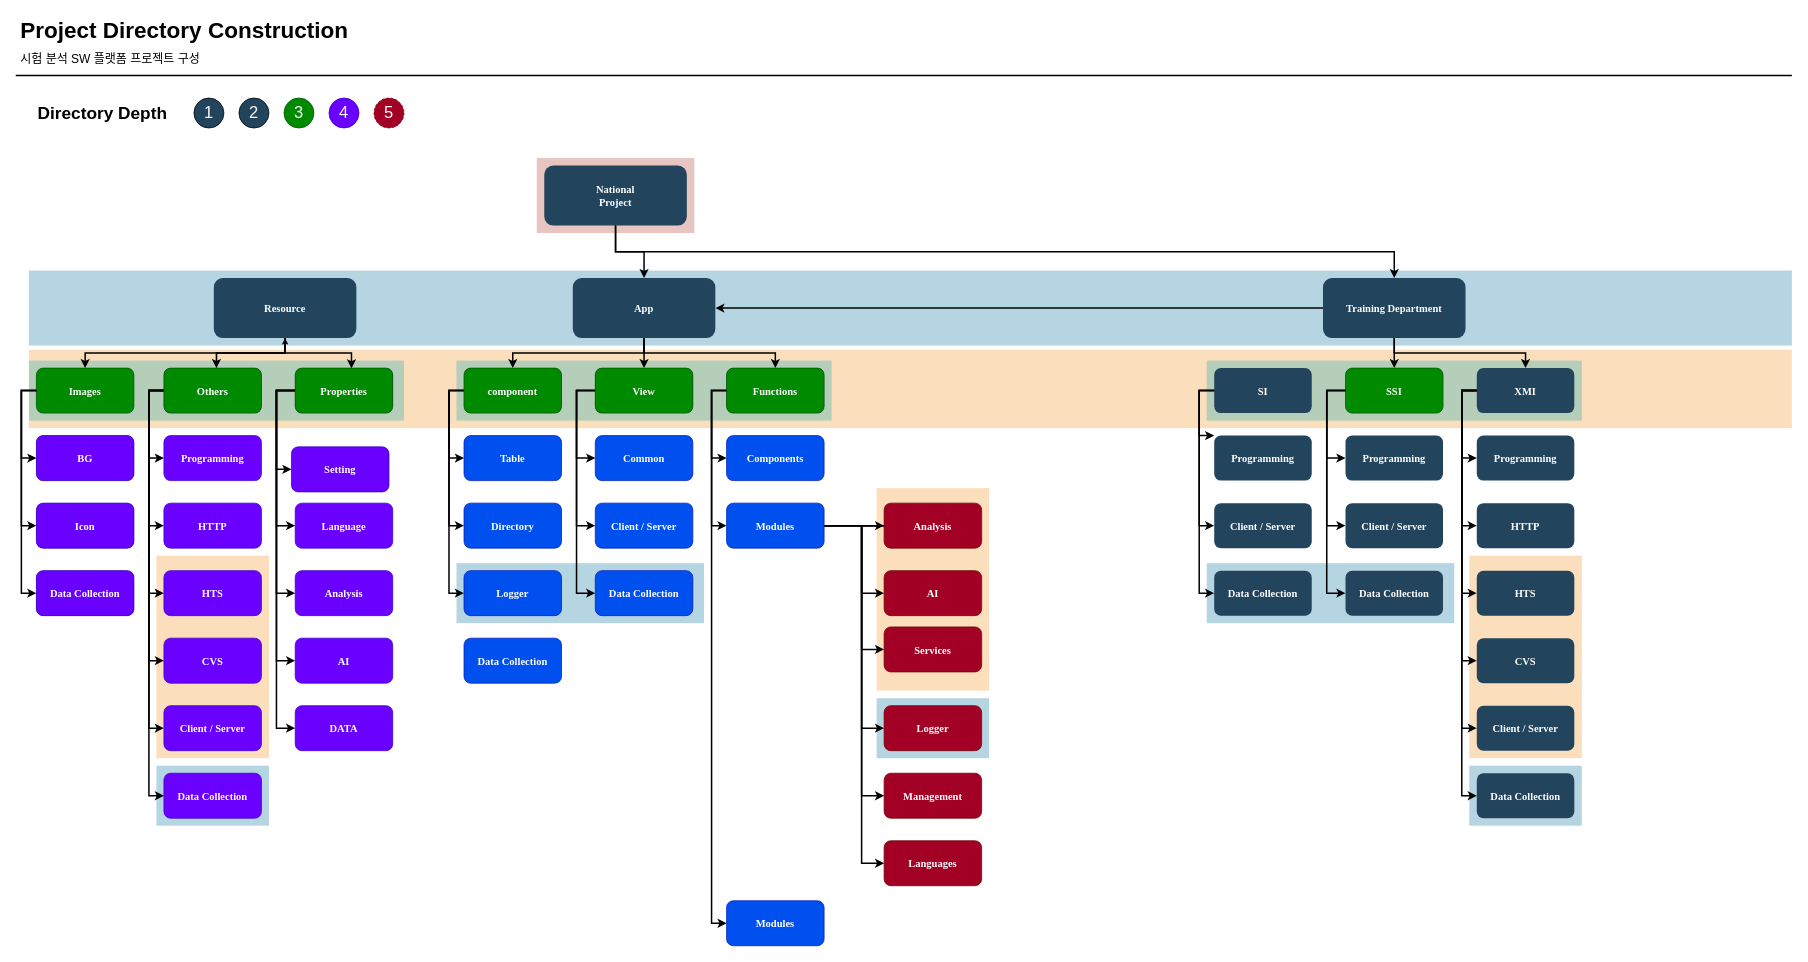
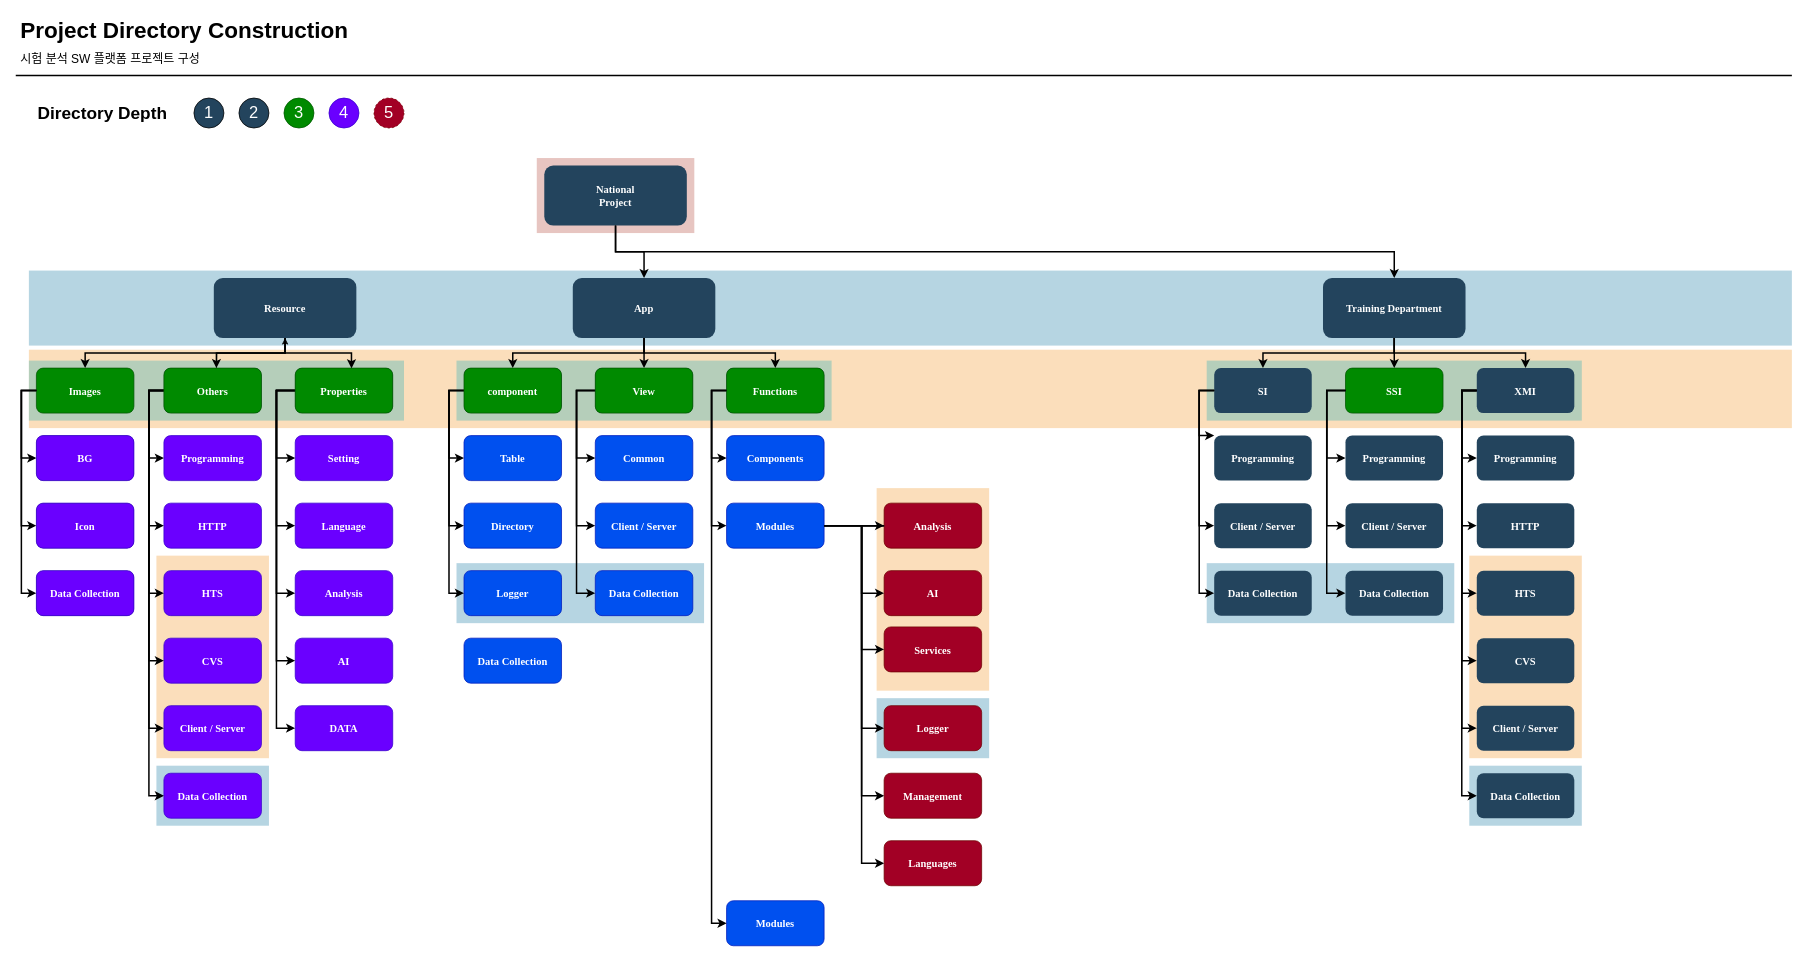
edge "Training Department" -> "App": now "Training Department" -> "SI"
node "Setting": moved (340, 469) -> (344, 458)
